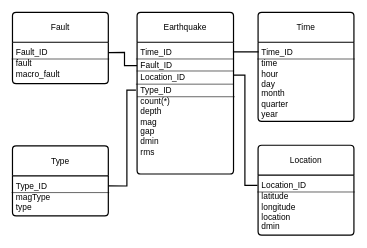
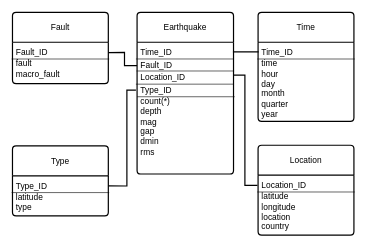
node "Type_ID magType type": label "Type_ID magType type" -> "Type_ID latitude type"
node "Location_ID latitude longitude location dmin": label "Location_ID latitude longitude location dmin" -> "Location_ID latitude longitude location country"
